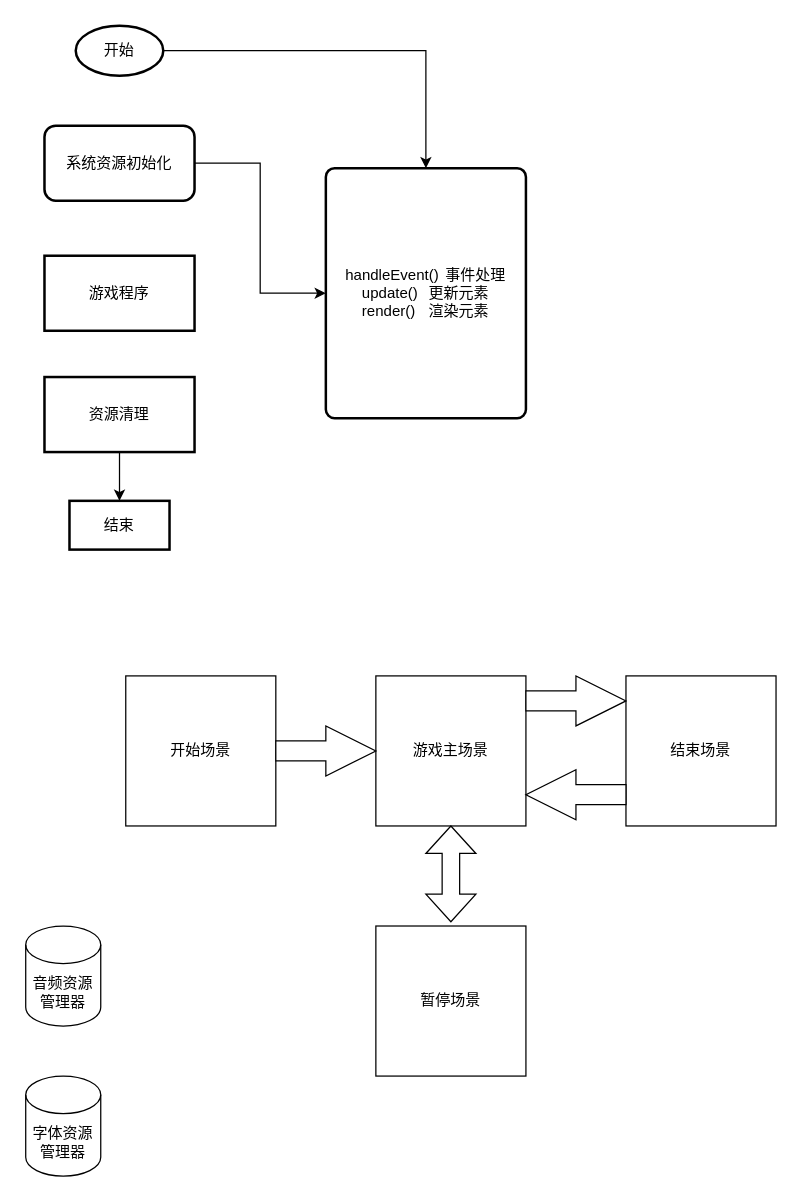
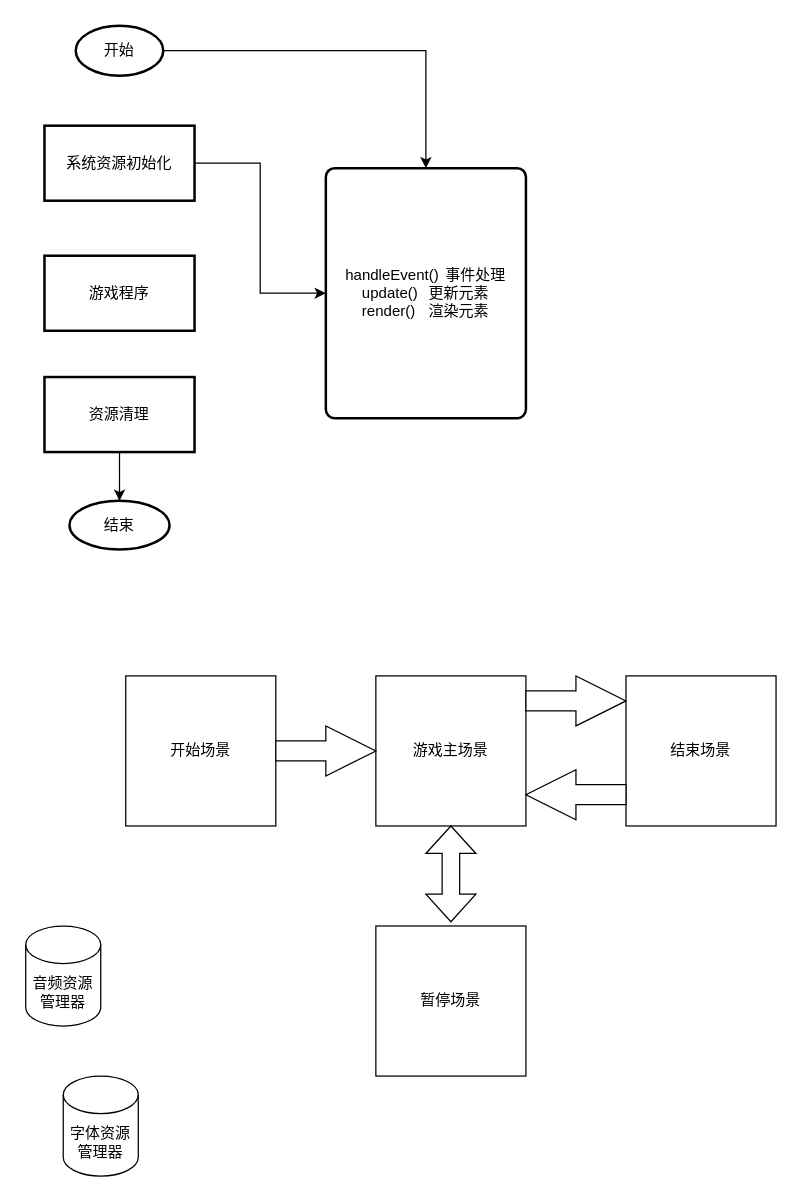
node "系统资源初始化": shape rounded rectangle -> rectangle
node "结束": shape rectangle -> ellipse
node "字体资源管理器": moved (63, 1126) -> (101, 1126)
